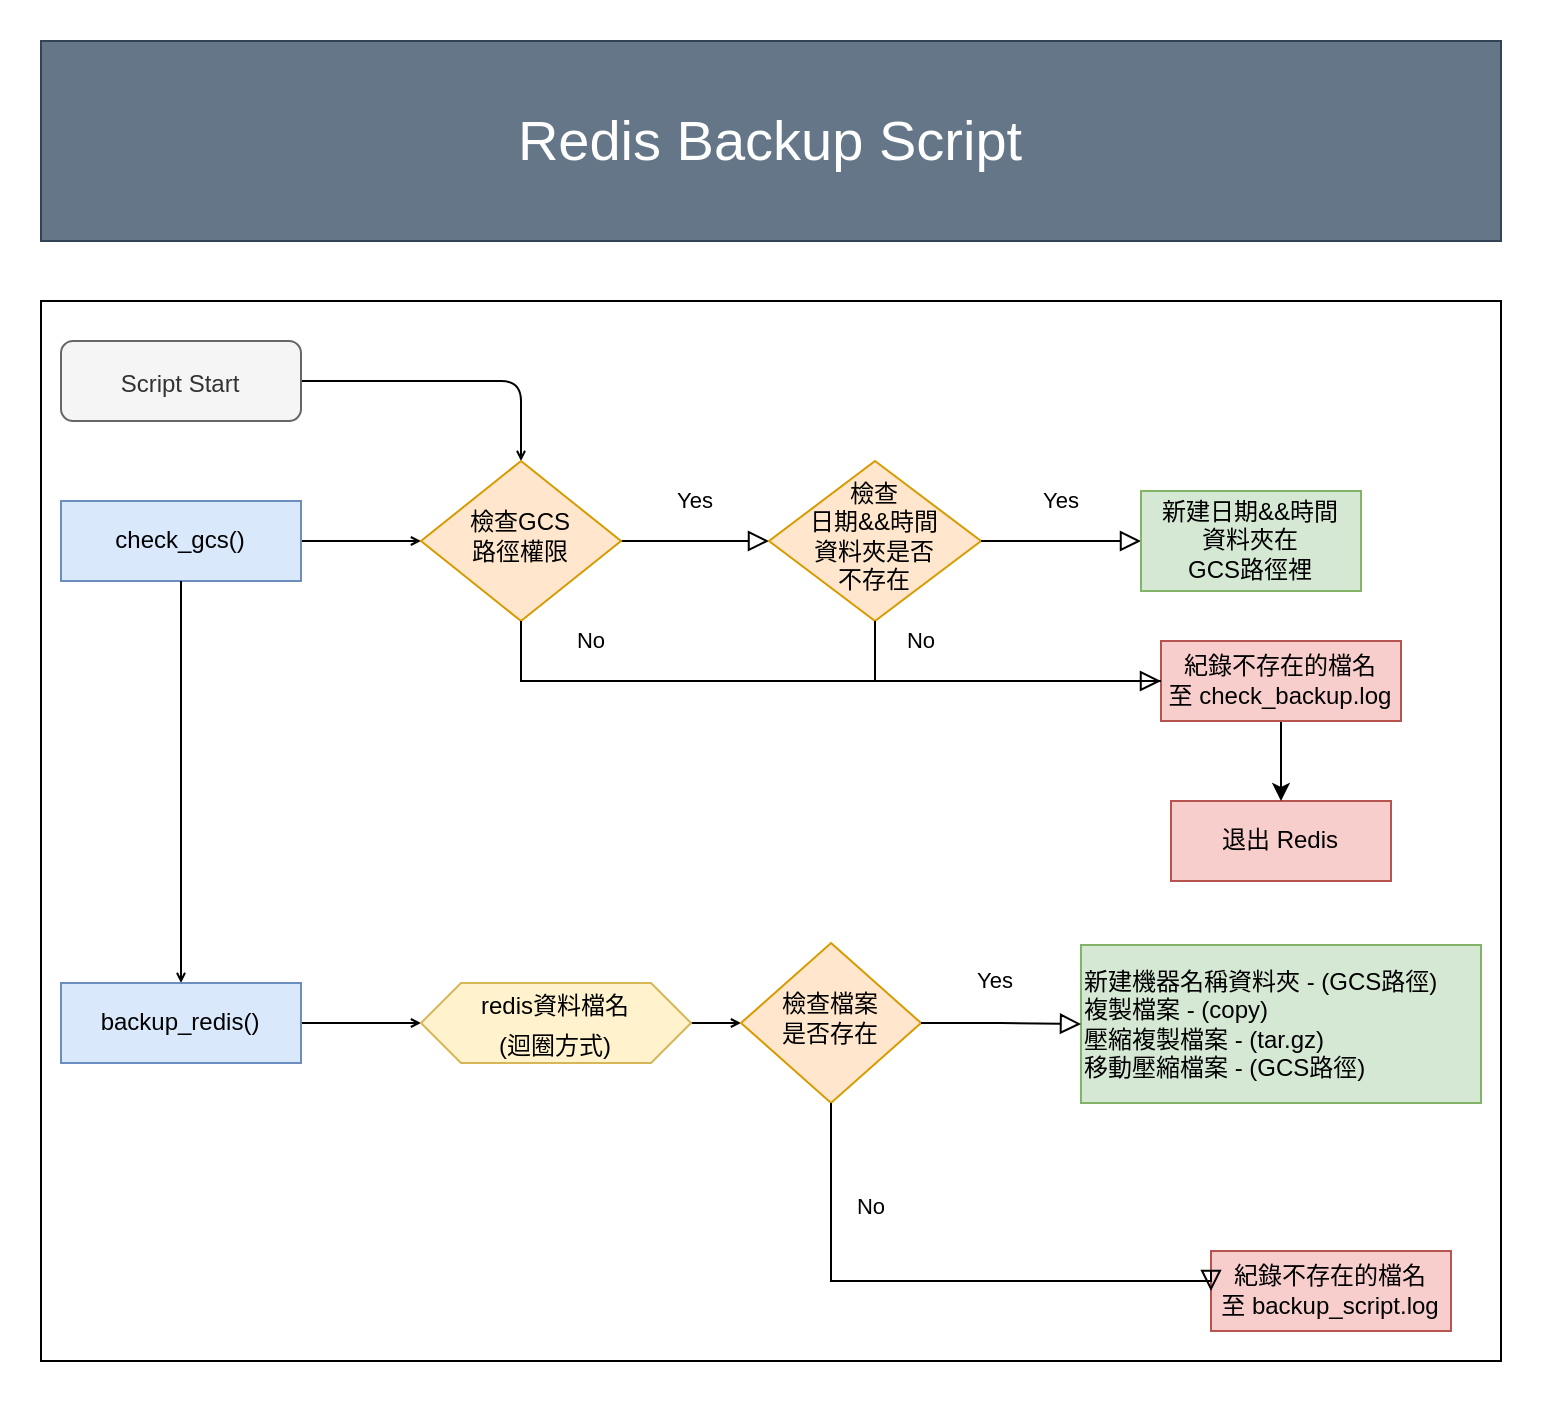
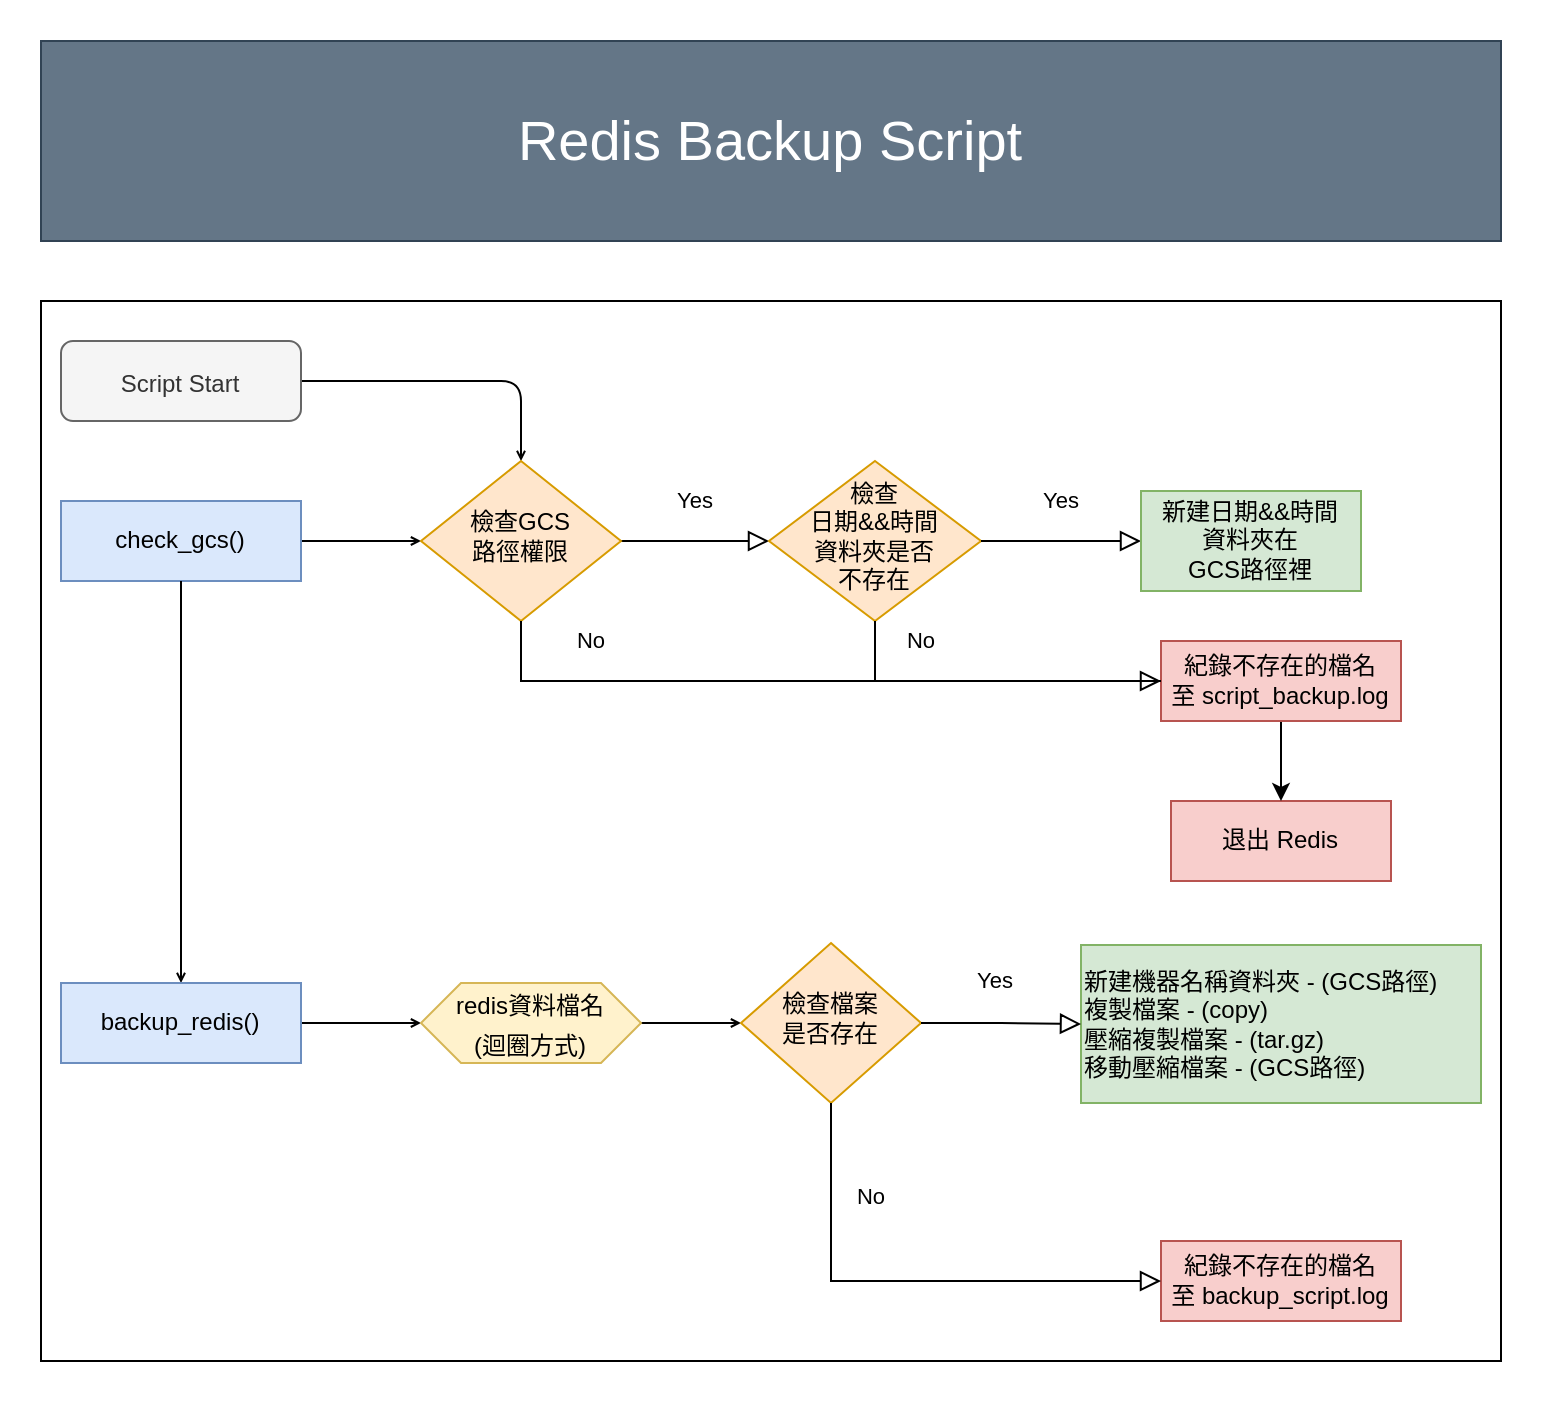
node "紀錄不存在的檔名 至 check_backup.log": label "紀錄不存在的檔名 至 check_backup.log" -> "紀錄不存在的檔名 至 script_backup.log"
node "redis資料檔名 (迴圈方式)": size 270x80 -> 220x80
node "紀錄不存在的檔名 至 backup_script.log": moved (1331, 1291) -> (1281, 1281)
